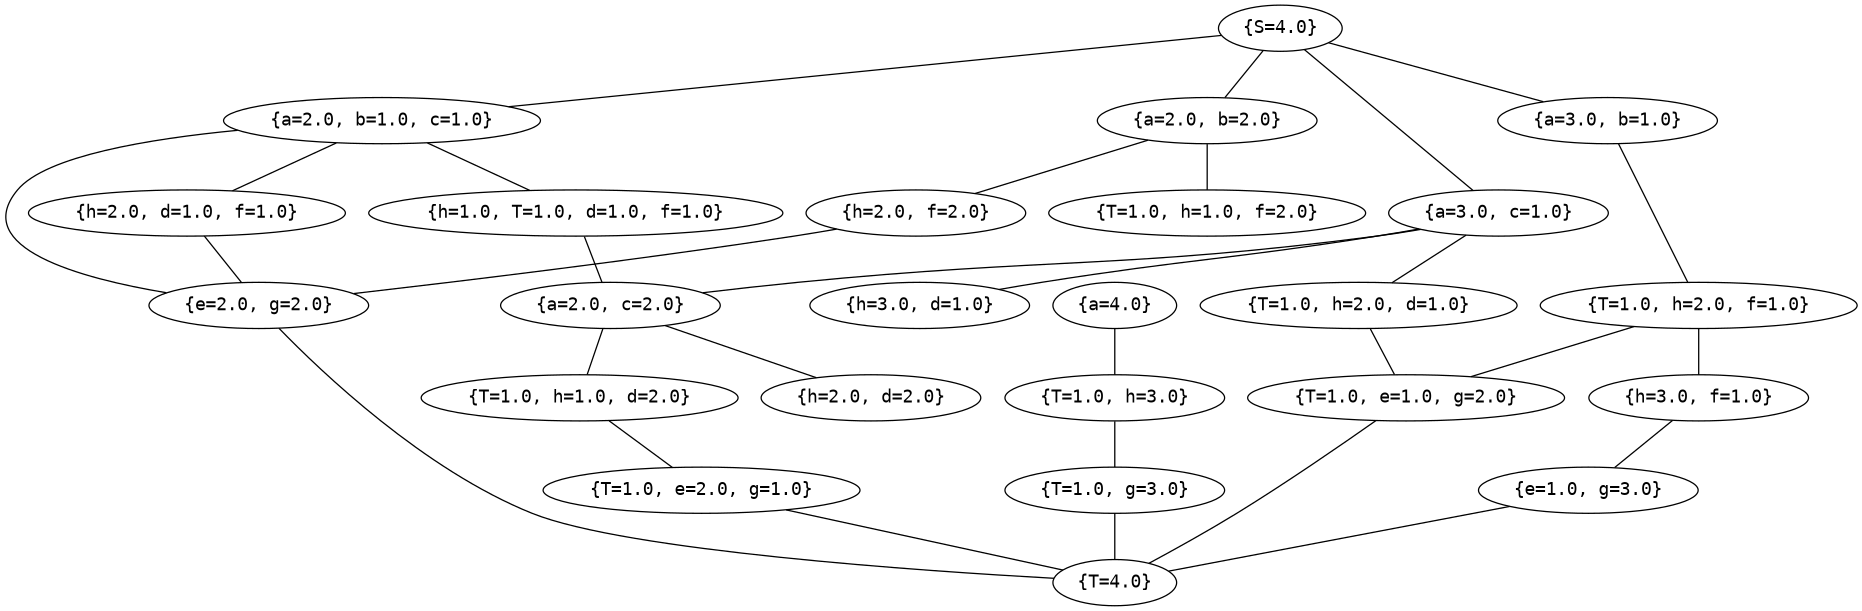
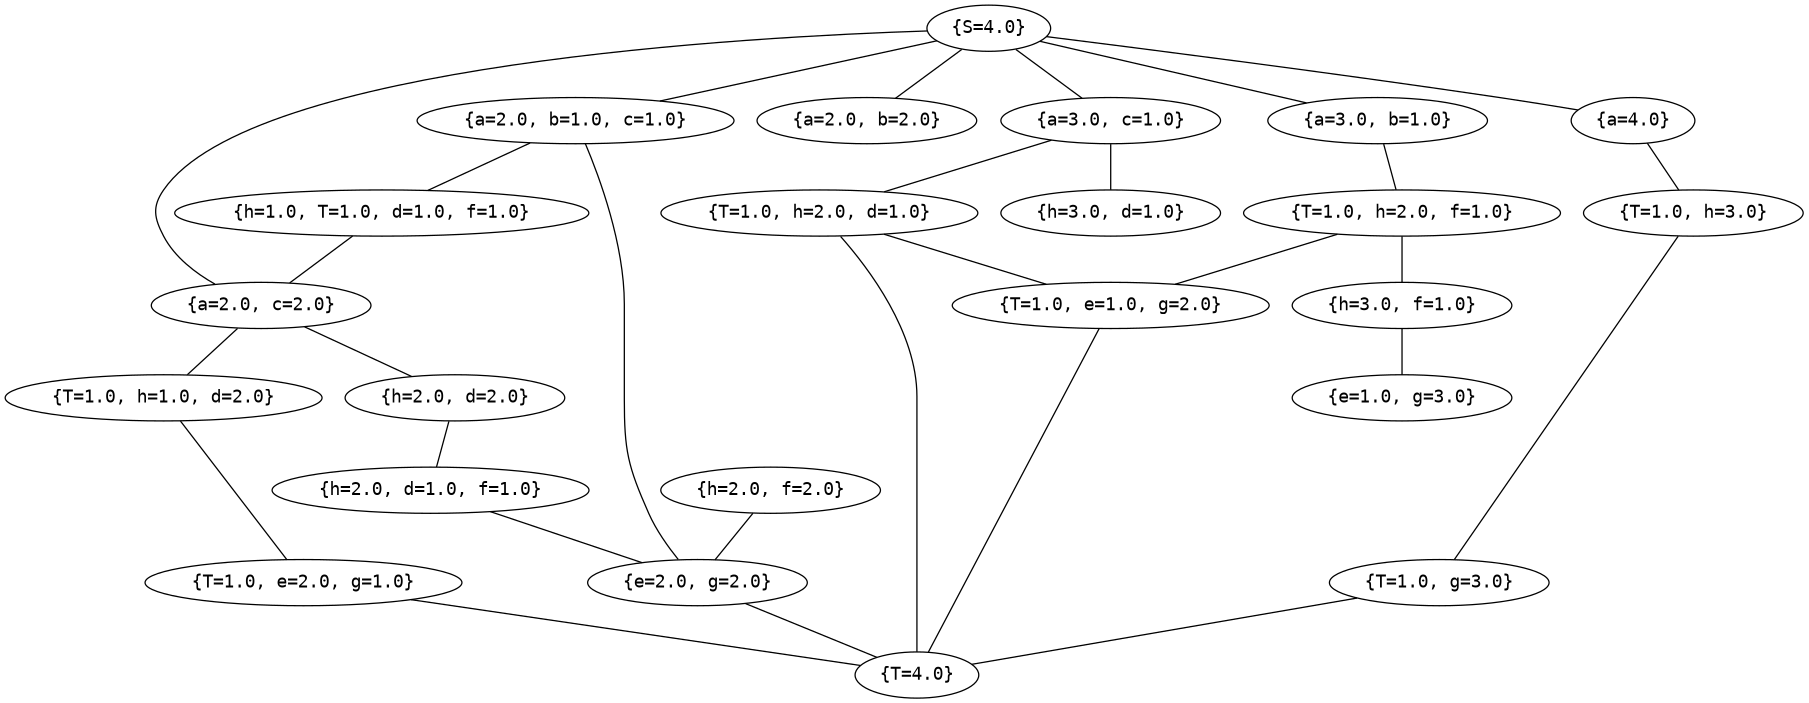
edge "{S=4.0}" -- "{a=4.0}": added
edge "{a=2.0, b=1.0, c=1.0}" -- "{h=2.0, d=1.0, f=1.0}": now "{h=2.0, d=2.0}" -- "{h=2.0, d=1.0, f=1.0}"
edge "{a=2.0, b=2.0}" -- "{h=2.0, f=2.0}": removed
node "{T=1.0, h=1.0, f=2.0}": removed
edge "{a=3.0, c=1.0}" -- "{a=2.0, c=2.0}": now "{S=4.0}" -- "{a=2.0, c=2.0}"
edge "{e=1.0, g=3.0}" -- "{T=4.0}": now "{T=1.0, h=2.0, d=1.0}" -- "{T=4.0}"
